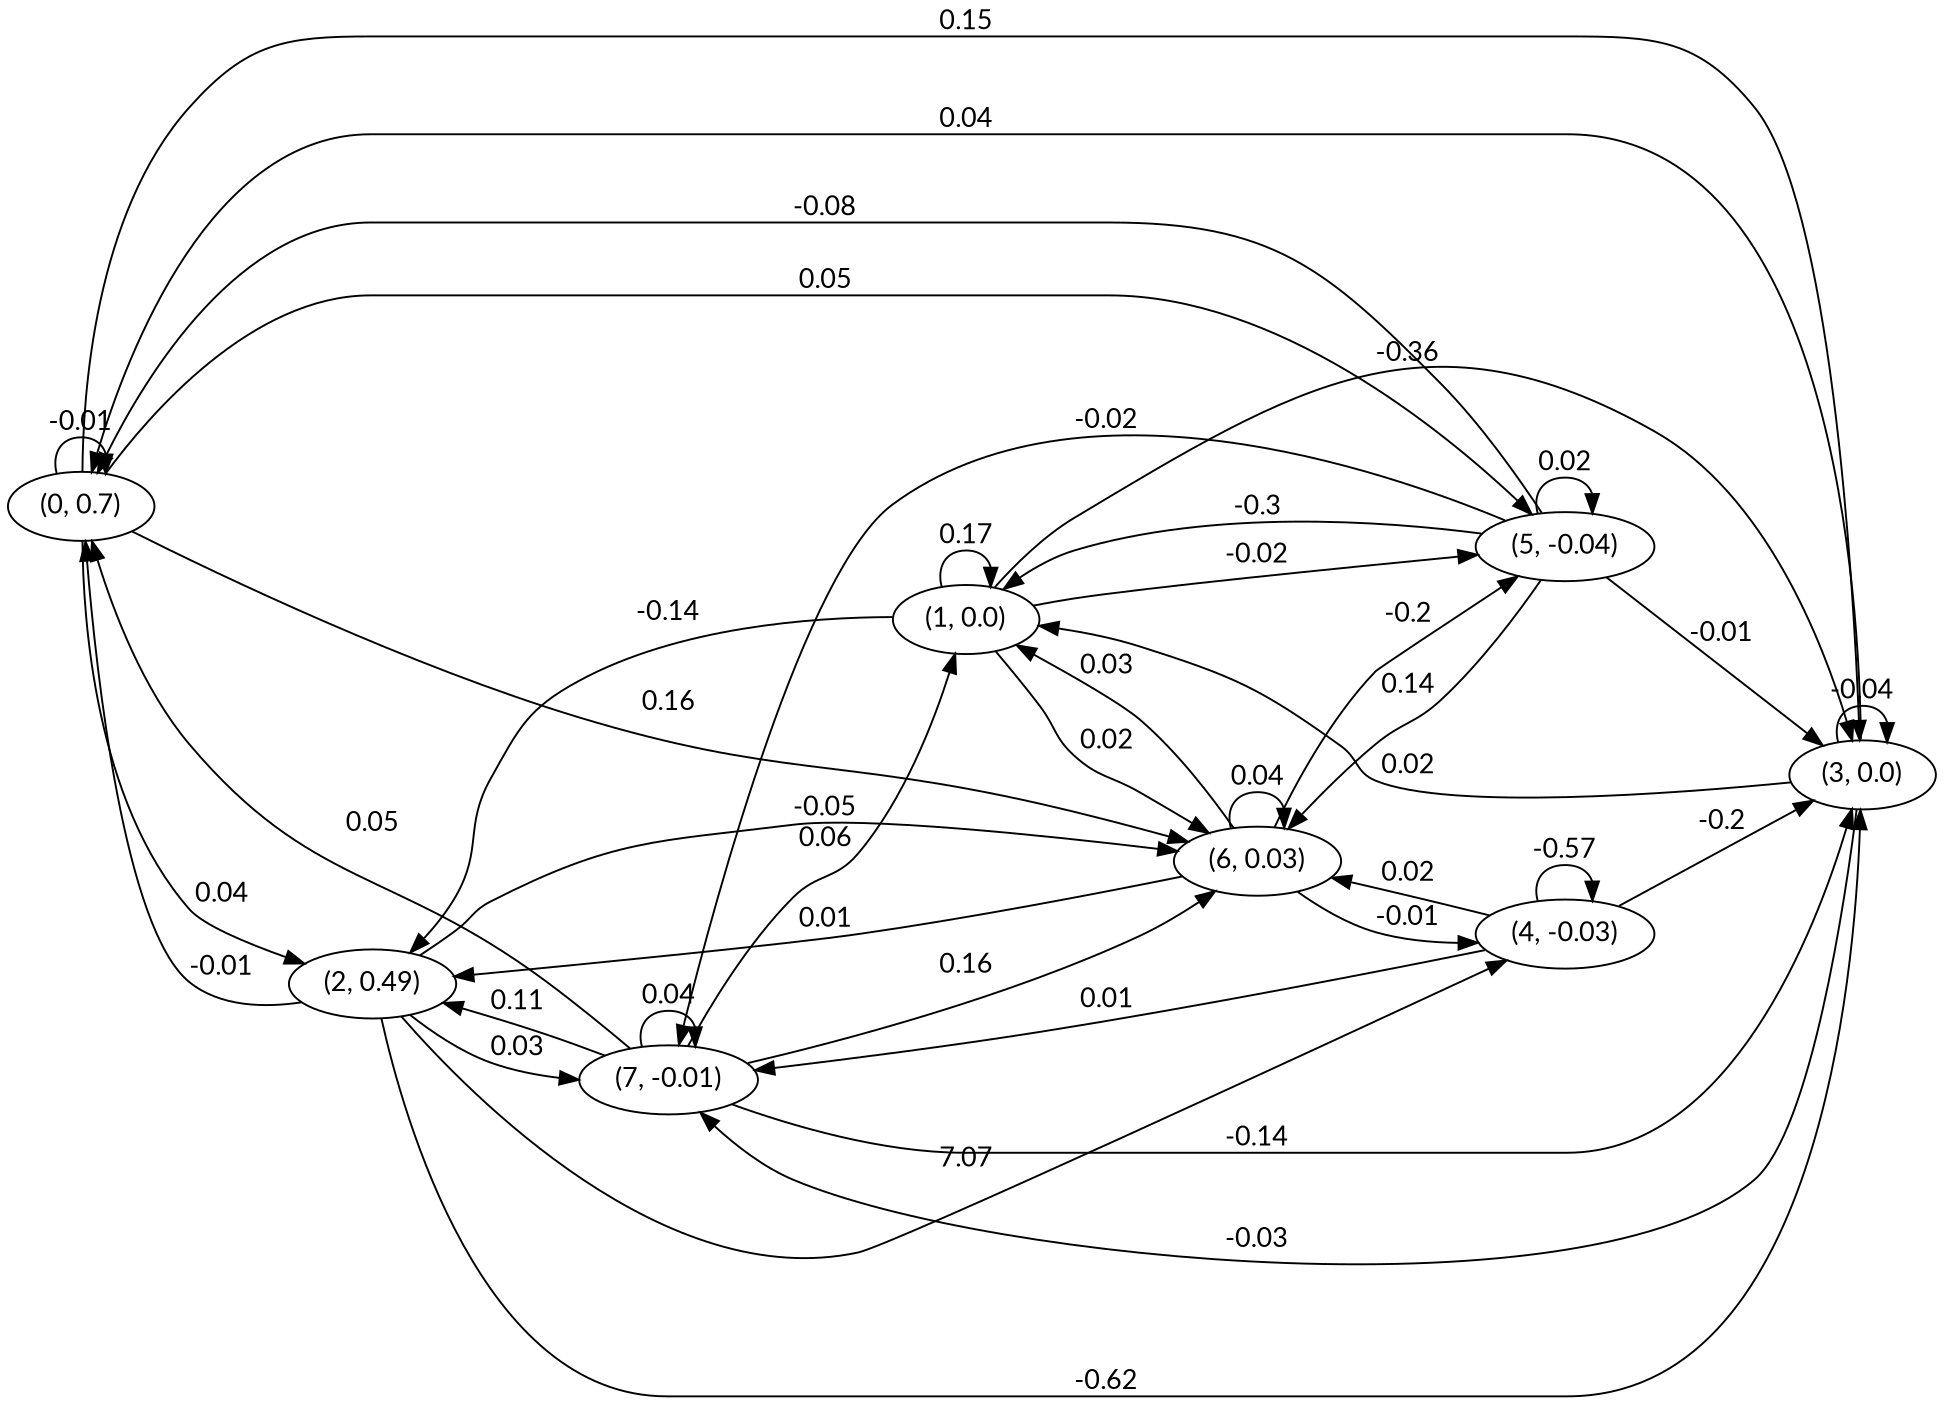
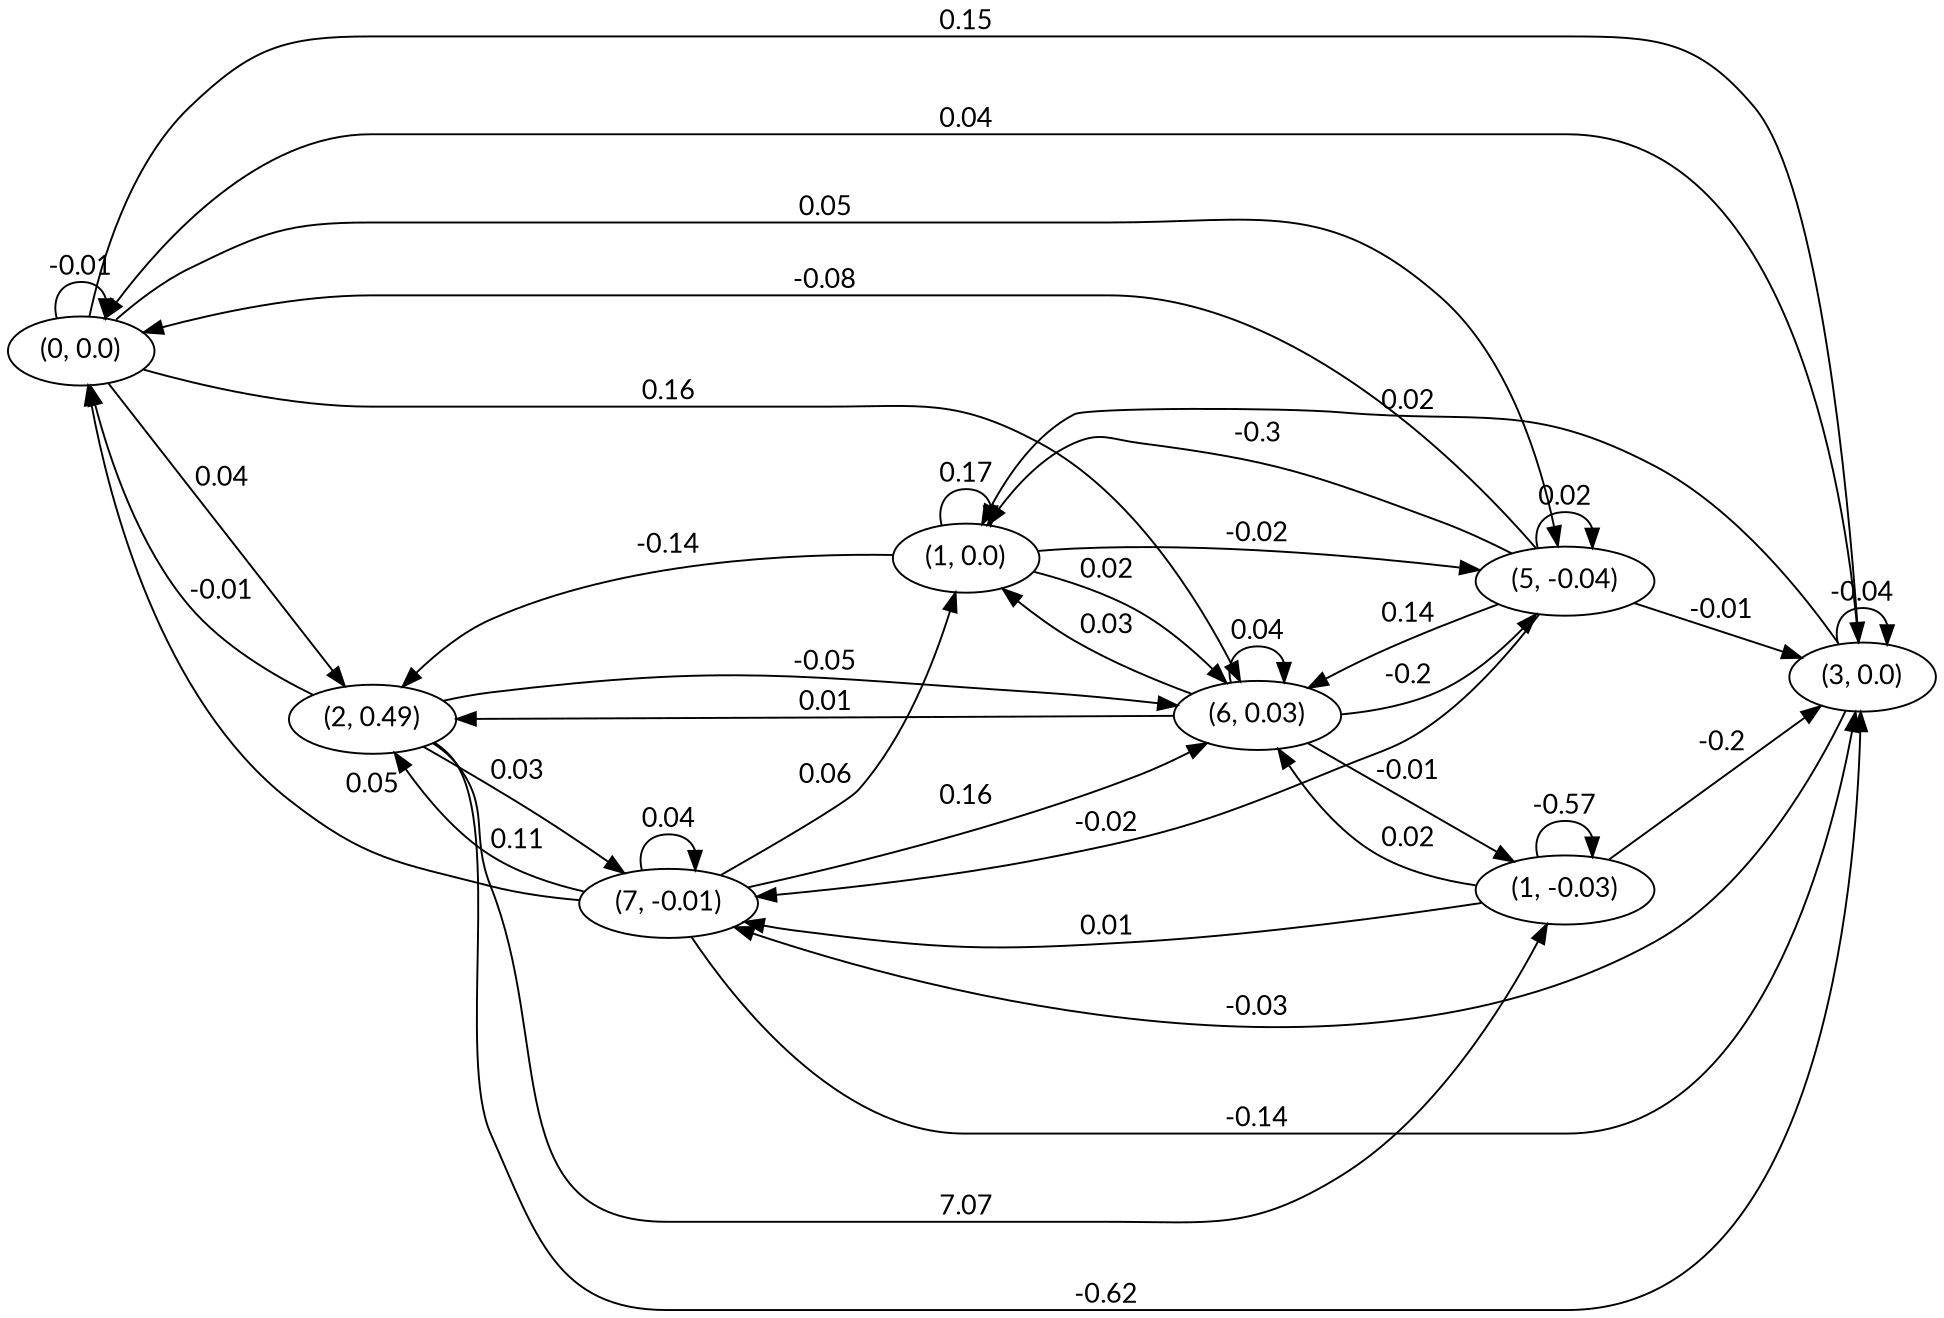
edge "(1, 0.0)" -> "(3, 0.0)": removed, label "-0.36"
node "(0, 0.7)": label "(0, 0.7)" -> "(0, 0.0)"
node "(4, -0.03)": label "(4, -0.03)" -> "(1, -0.03)"
